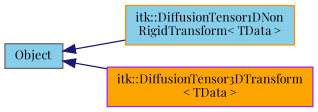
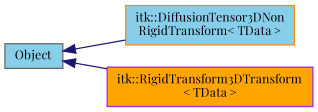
node "itk::DiffusionTensor1DNon RigidTransform< TData >": label "itk::DiffusionTensor1DNon RigidTransform< TData >" -> "itk::DiffusionTensor3DNon RigidTransform< TData >"
node "itk::DiffusionTensor3DTransform < TData >": label "itk::DiffusionTensor3DTransform < TData >" -> "itk::RigidTransform3DTransform < TData >"
